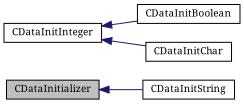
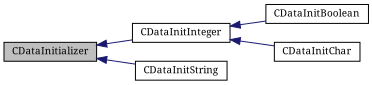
edge "CDataInitInteger" -> "CDataInitializer": added
